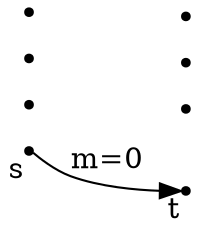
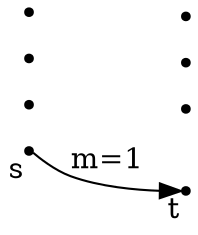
edge "s" -> "t": label "m=0" -> "m=1"
